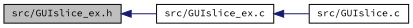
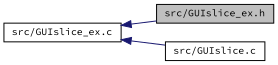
edge "src/GUIslice_ex.c" -> "src/GUIslice_ex.h": reversed
